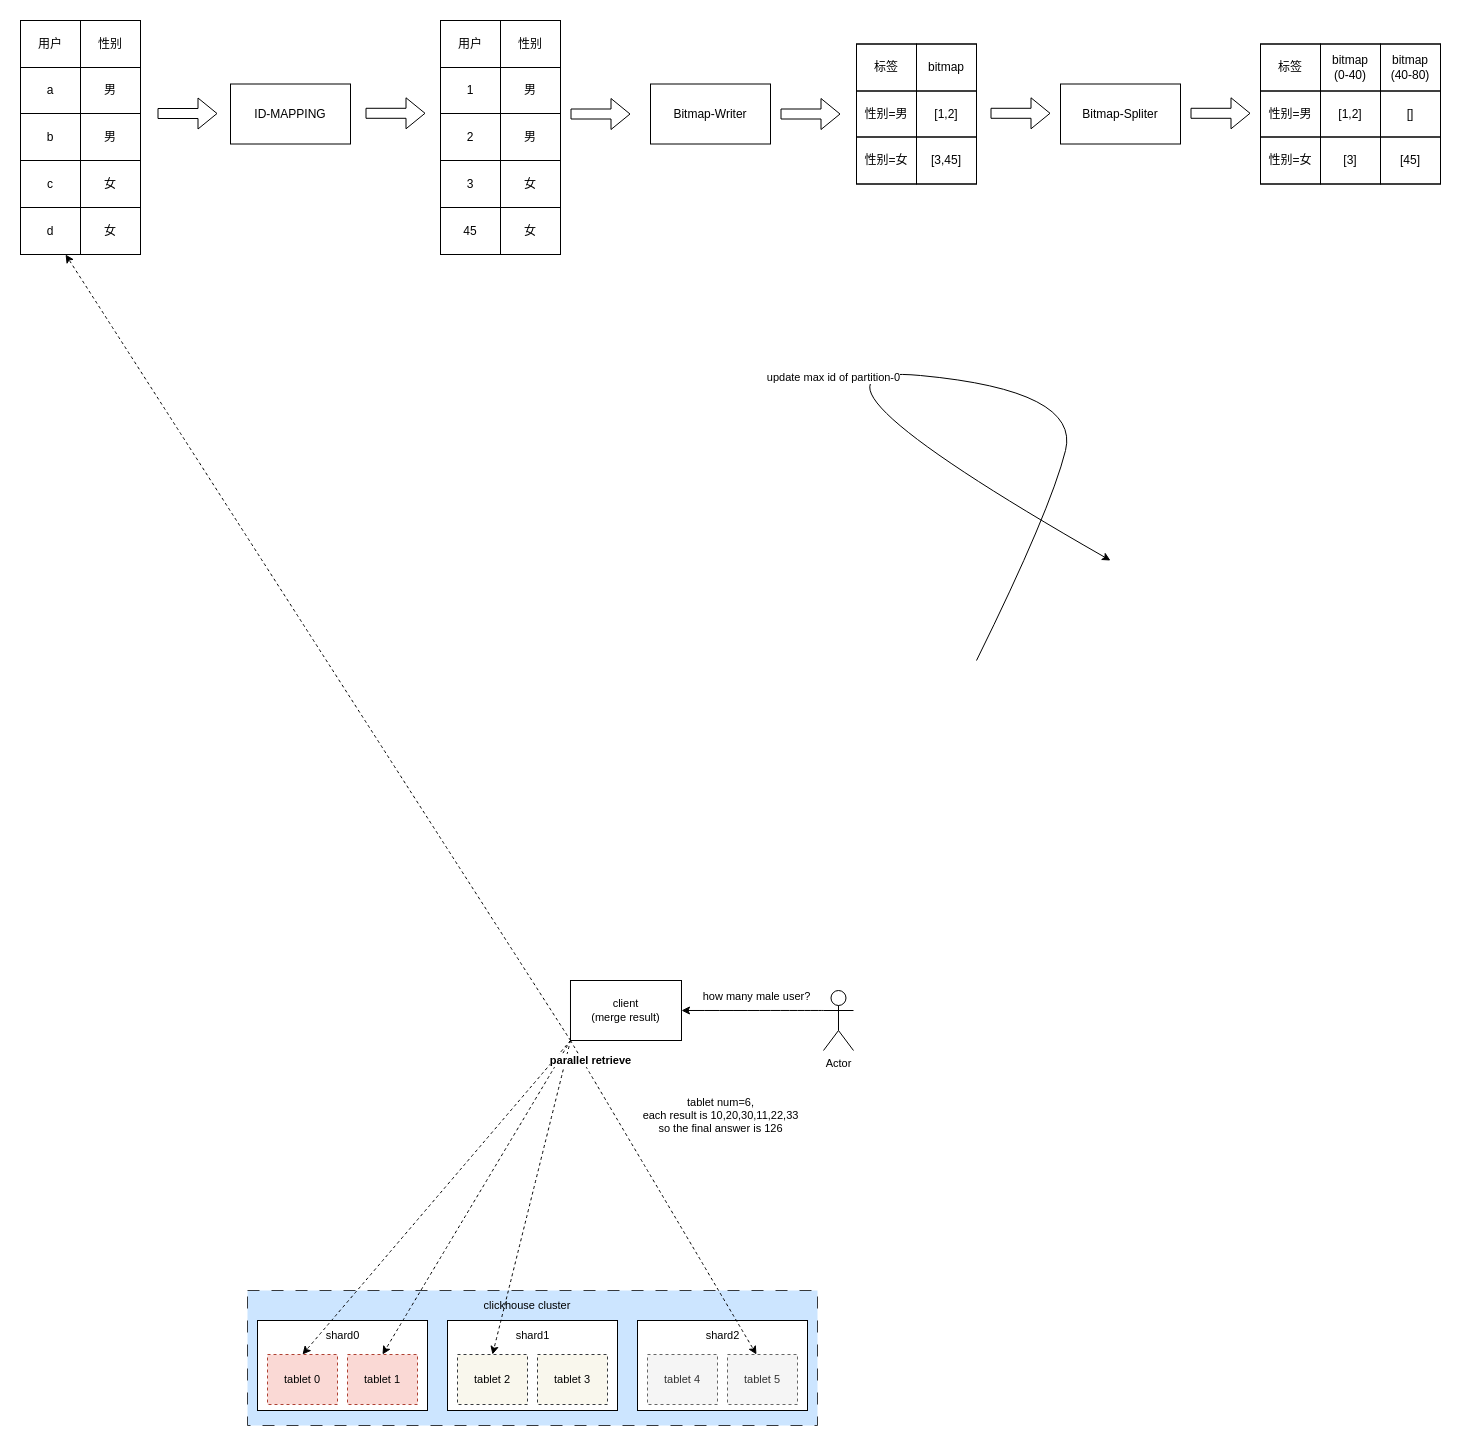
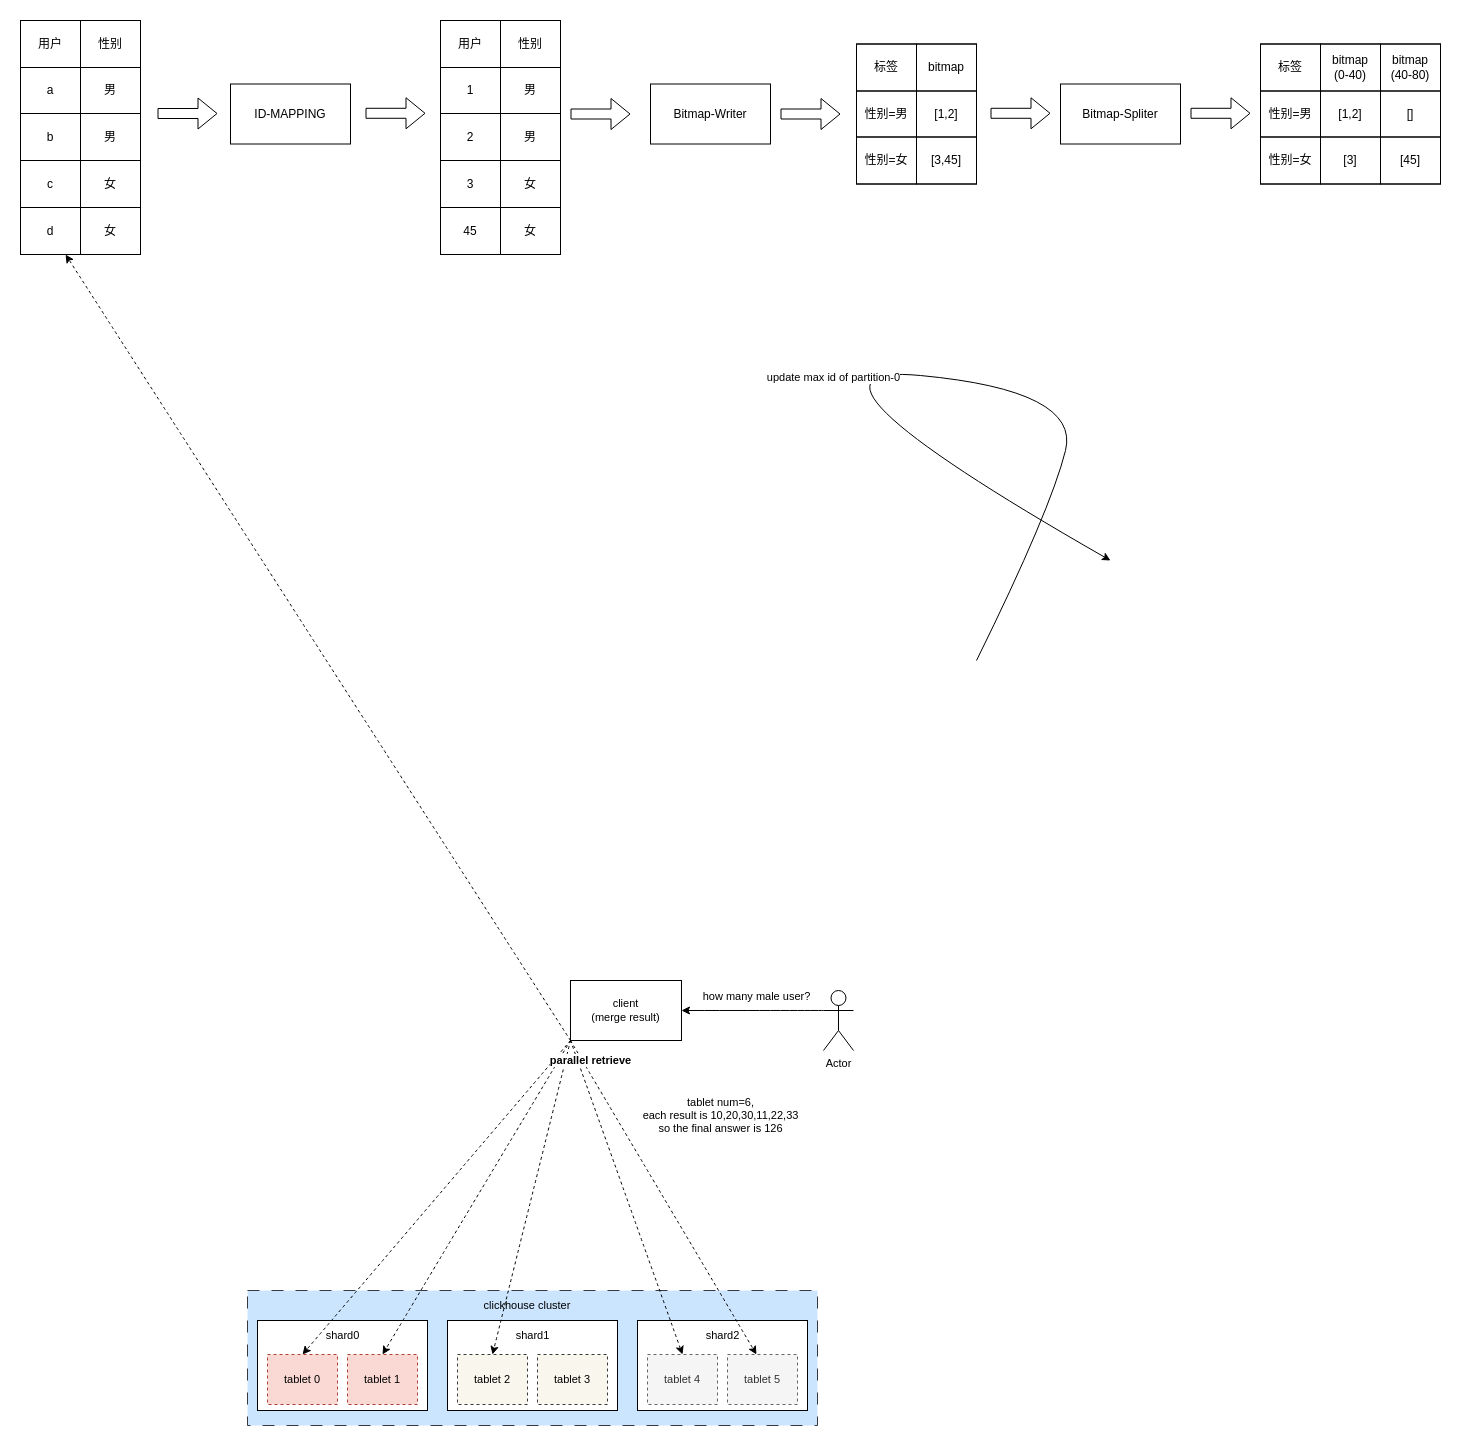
edge "client (merge result)" -> "tablet 4": added
